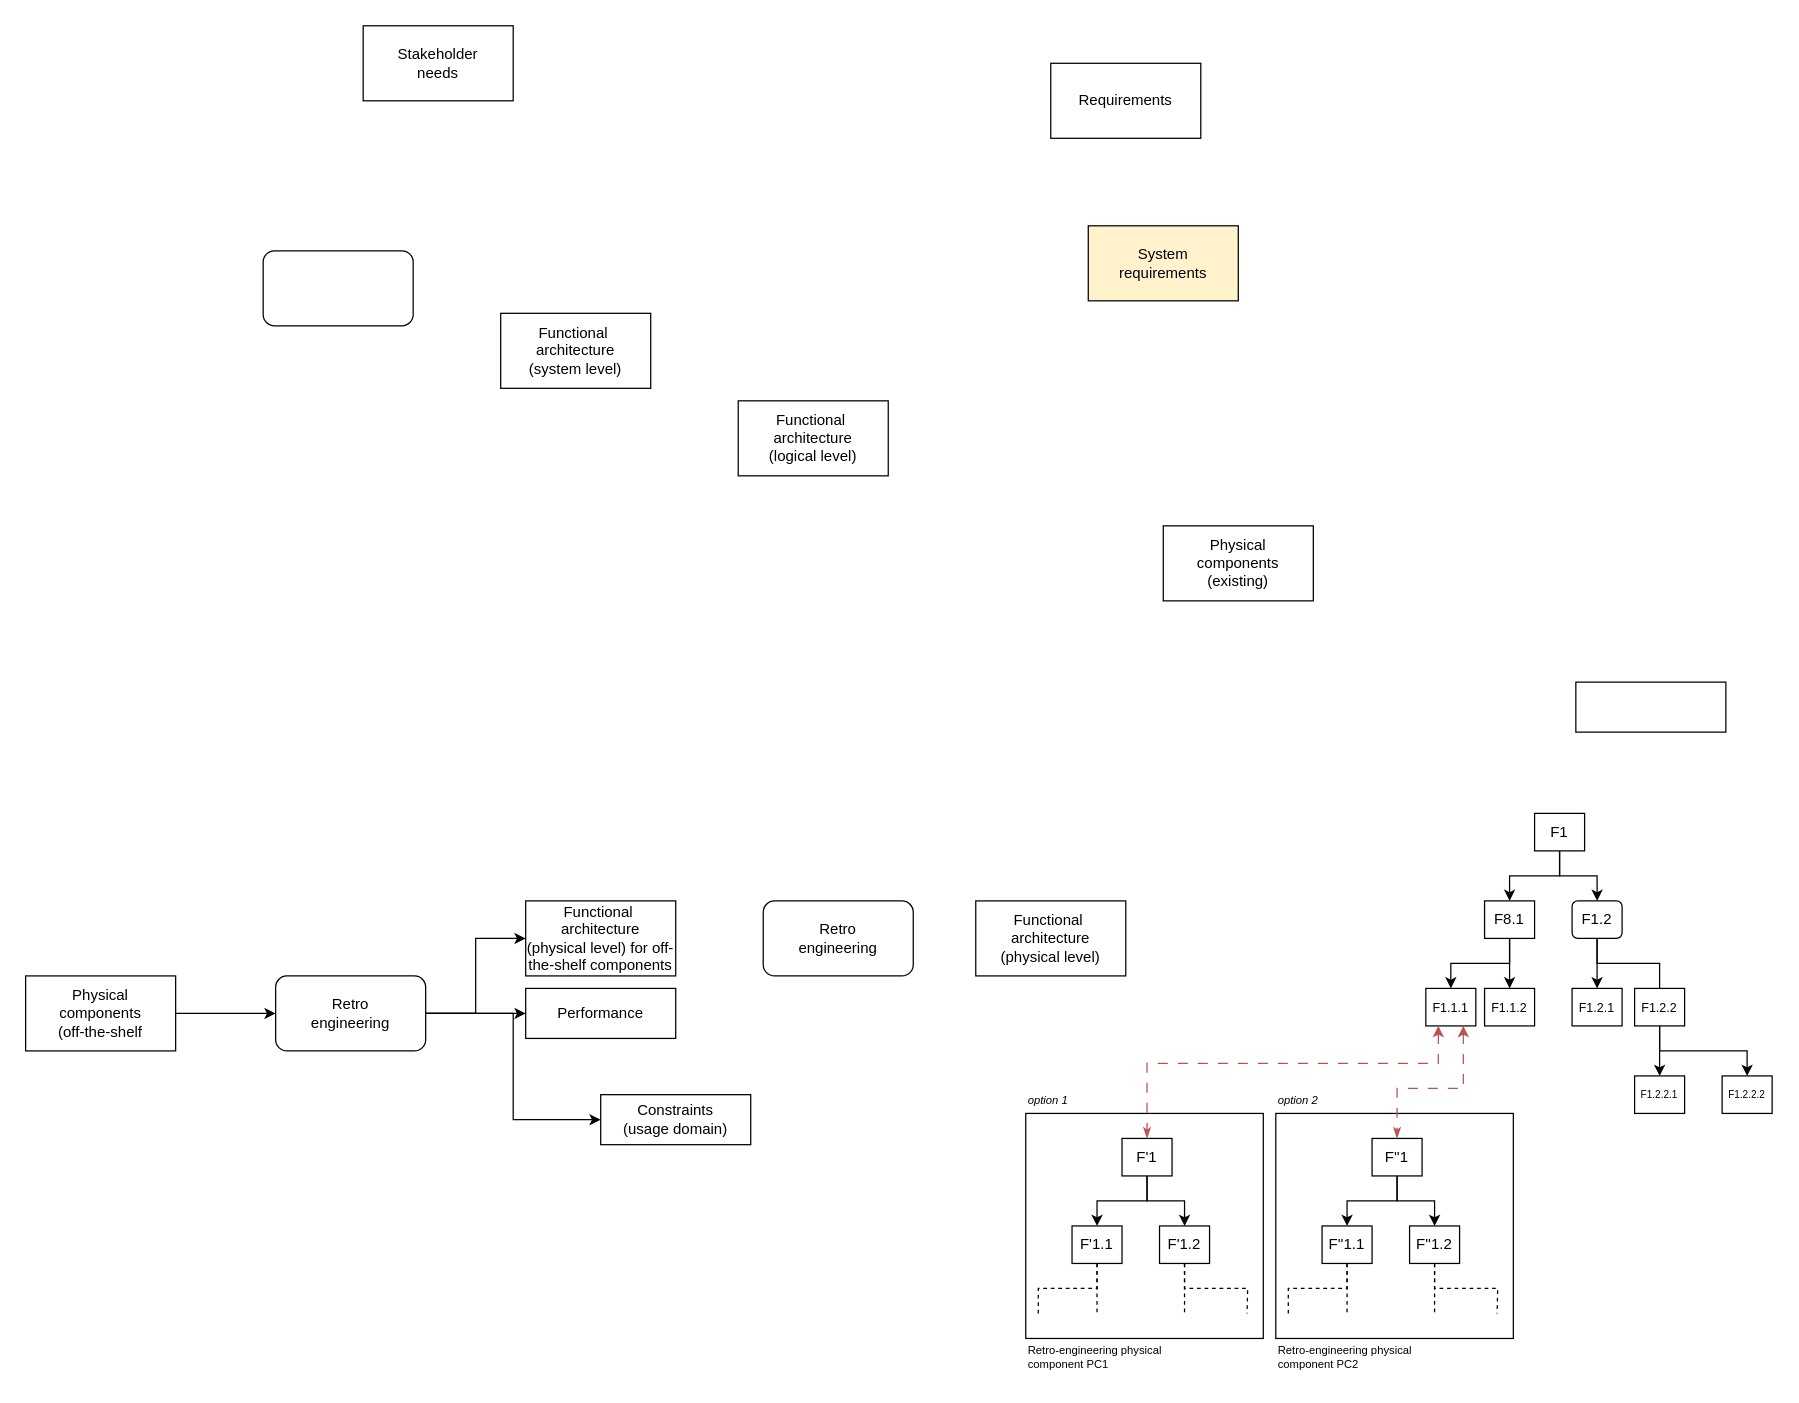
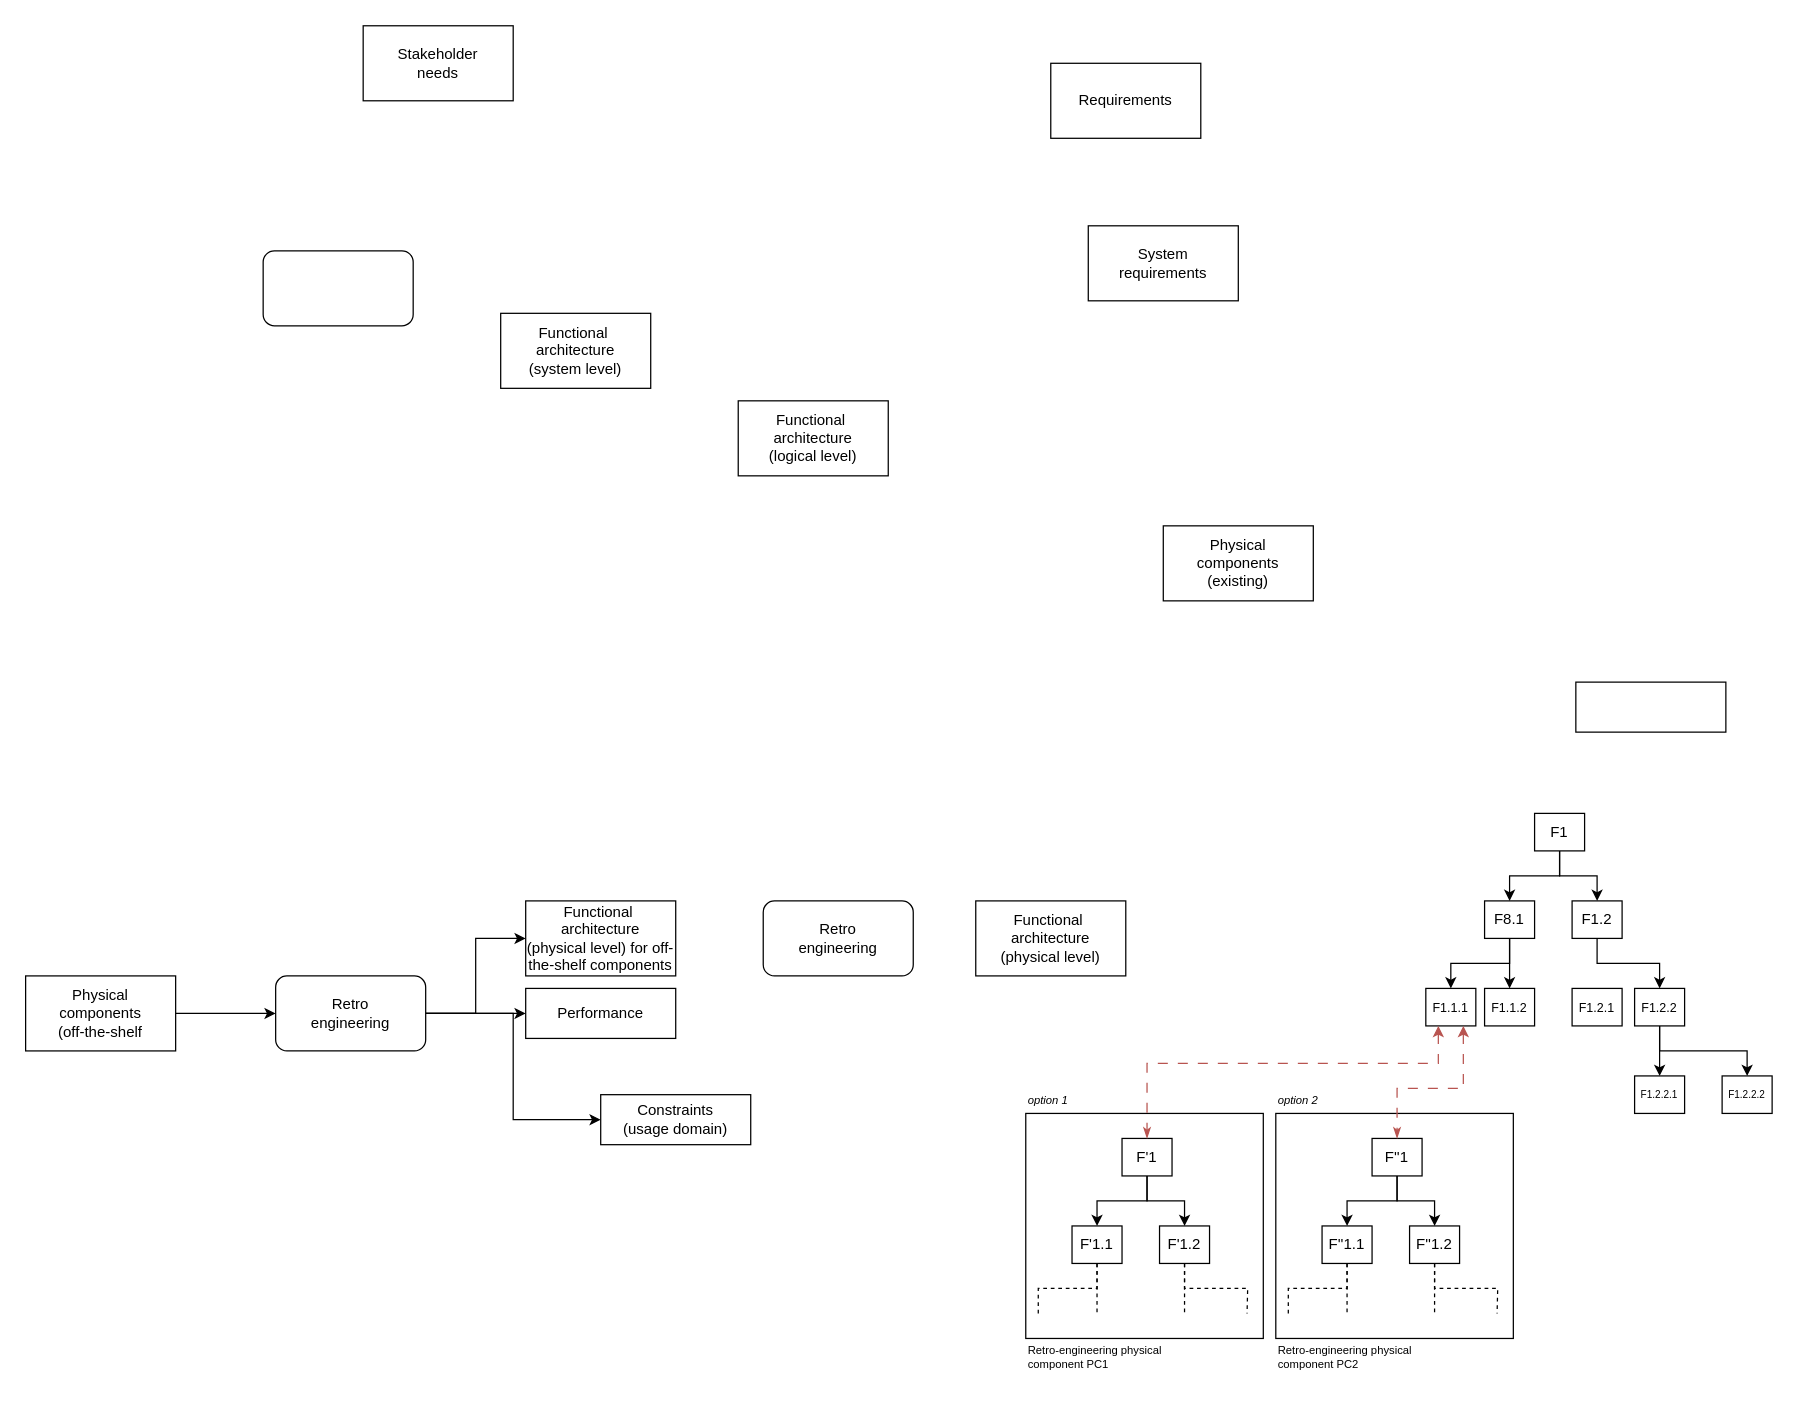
node "System requirements": fillcolor #fff2cc -> #ffffff
node "F1.2": shape rounded rectangle -> rectangle
edge "F1.2" -> "F1.2.1": removed
edge "F1.2" -- "F1.2.2": arrowhead none -> classic
